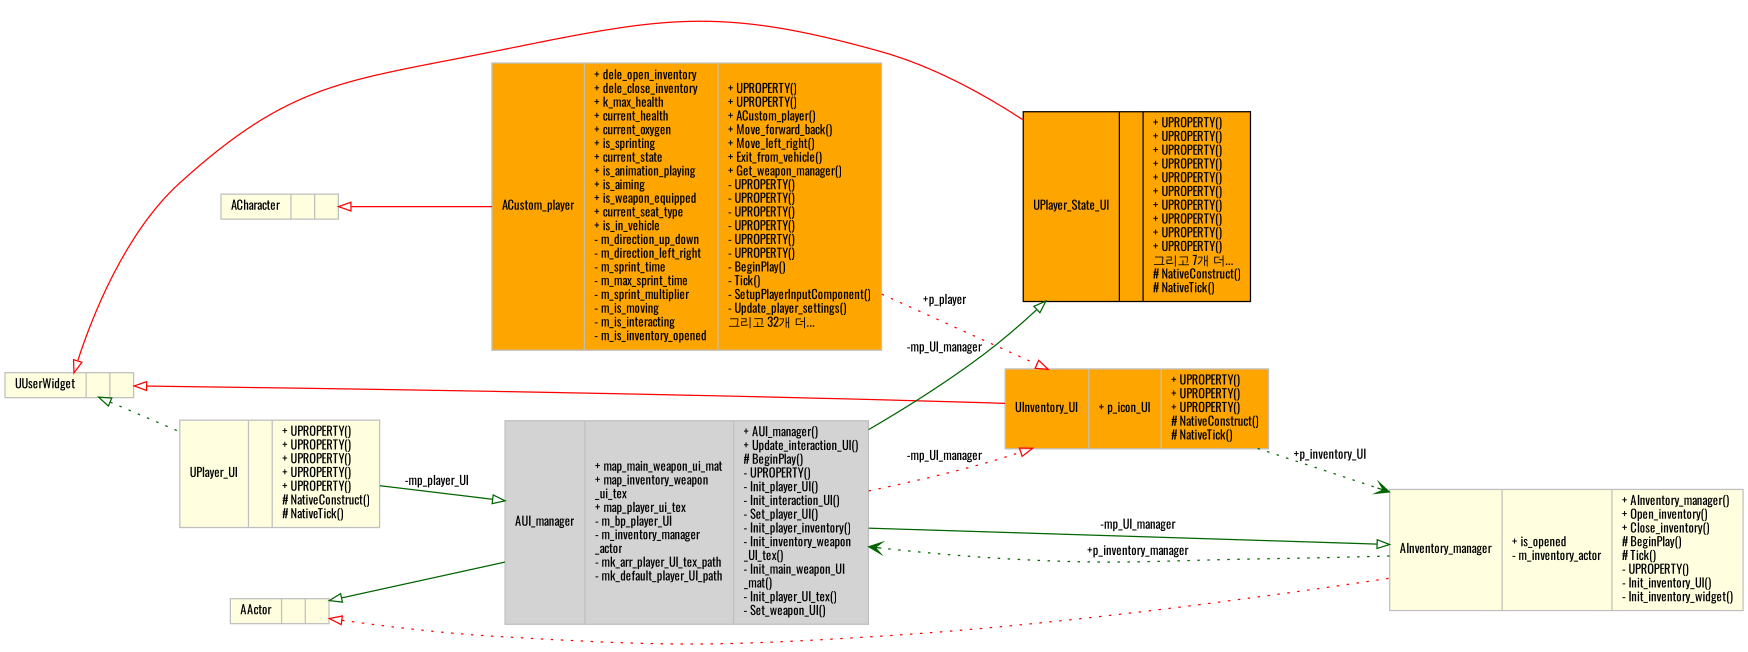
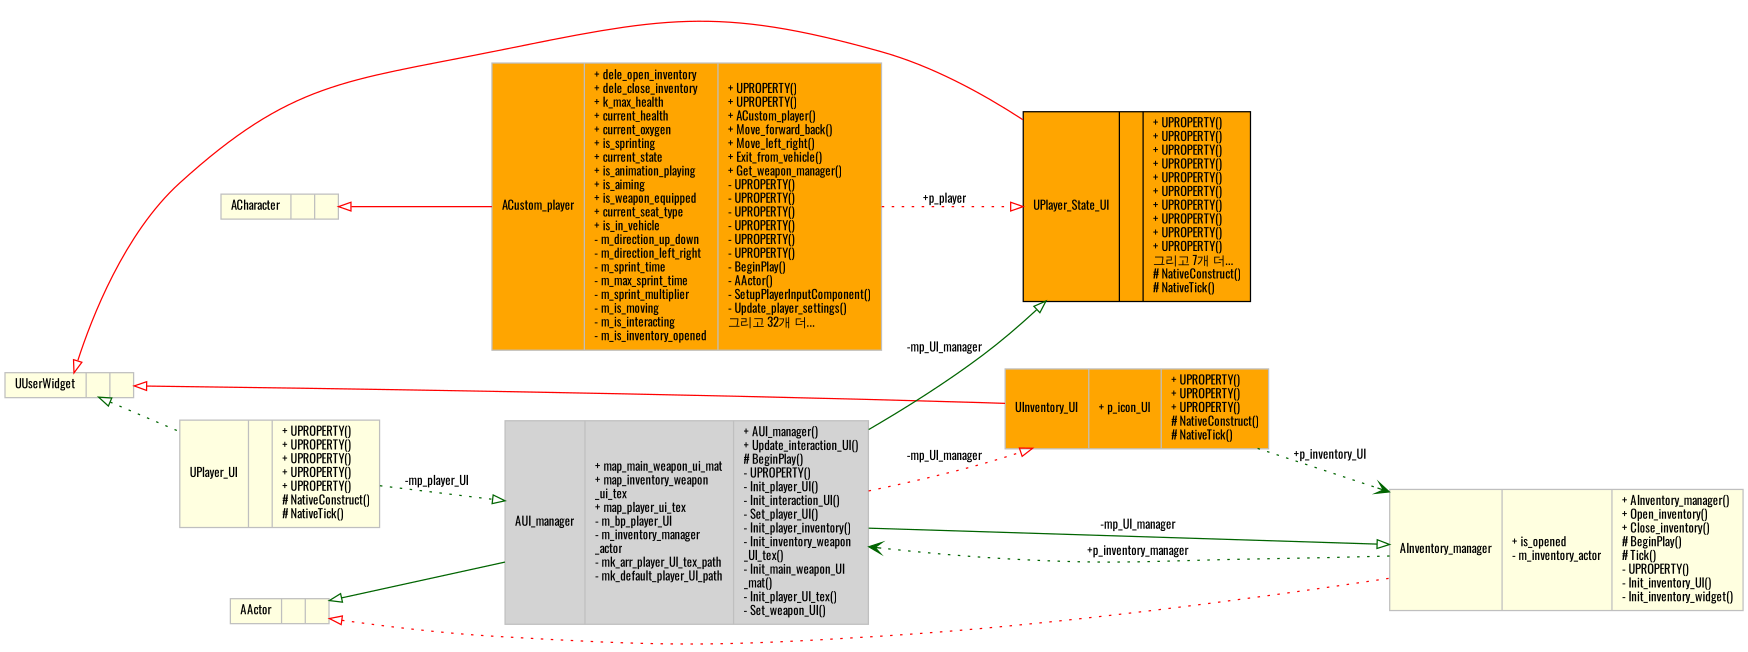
node "ACustom_player": text "- Tick()" -> "- AActor()"
edge "ACustom_player" -> "UInventory_UI": now "ACustom_player" -> "UPlayer_State_UI"
edge "UPlayer_UI" -> "AUI_manager": style solid -> dotted
